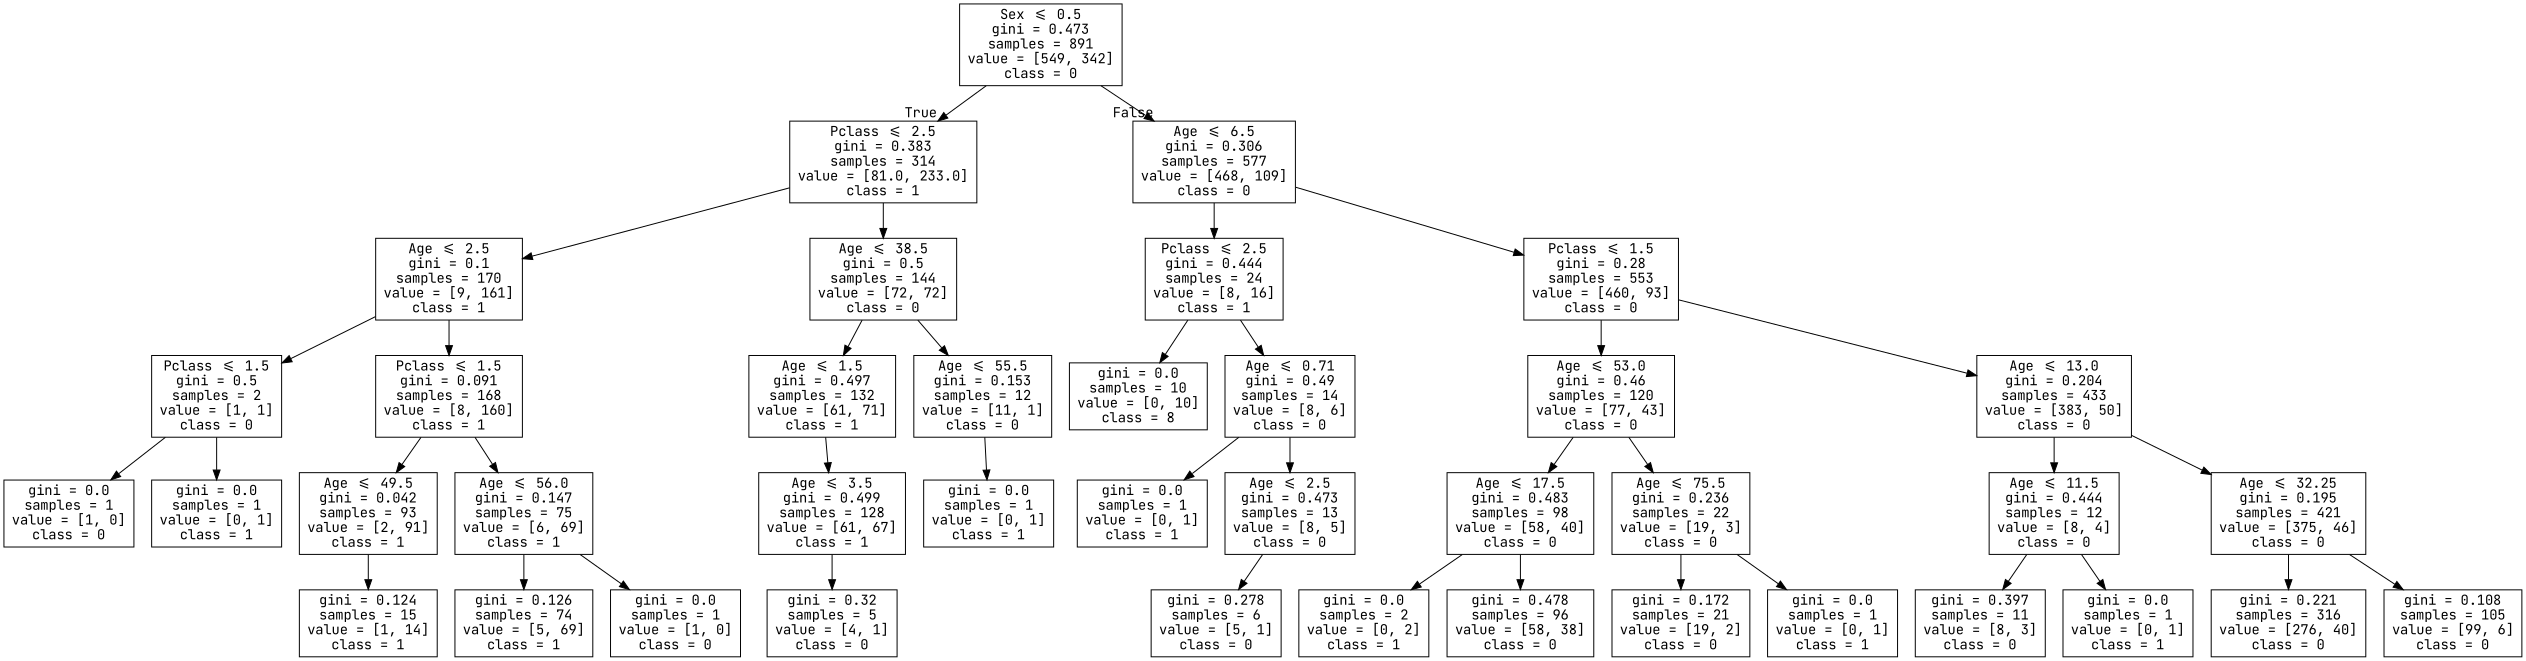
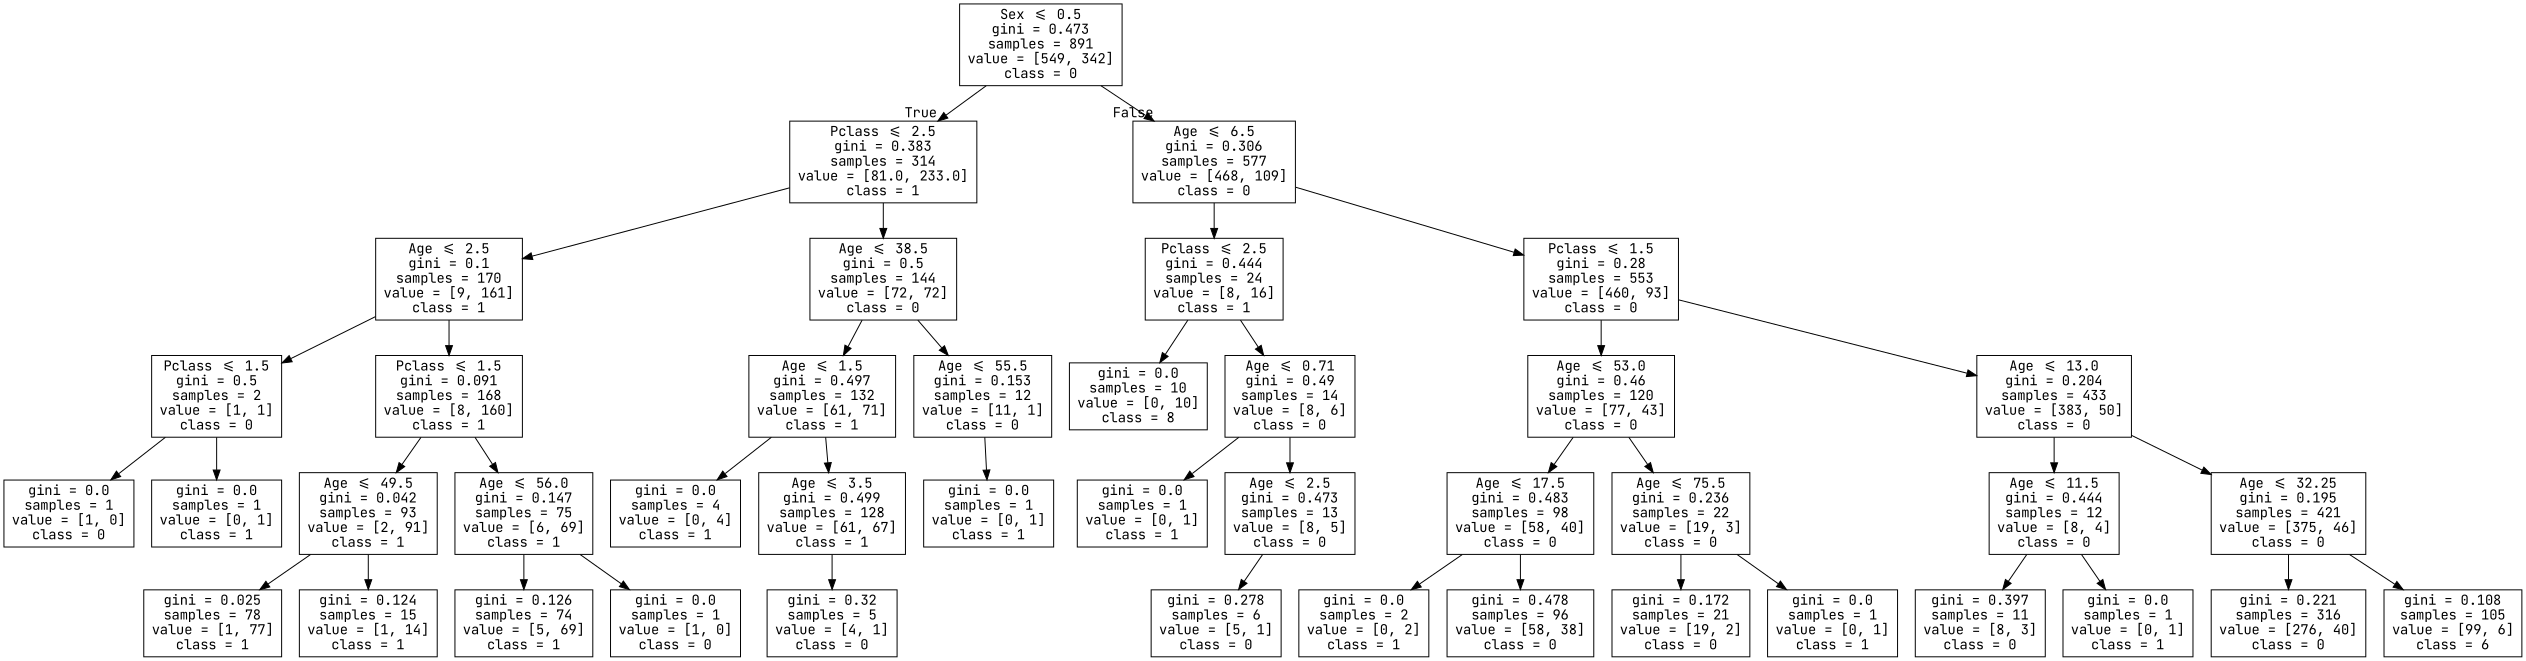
node "gini = 0.0 samples = 4 value = [0, 4] class = 1": added
node "gini = 0.025 samples = 78 value = [1, 77] class = 1": added
node "gini = 0.108 samples = 105 value = [99, 6] class = 0": label "gini = 0.108 samples = 105 value = [99, 6] class = 0" -> "gini = 0.108 samples = 105 value = [99, 6] class = 6"
